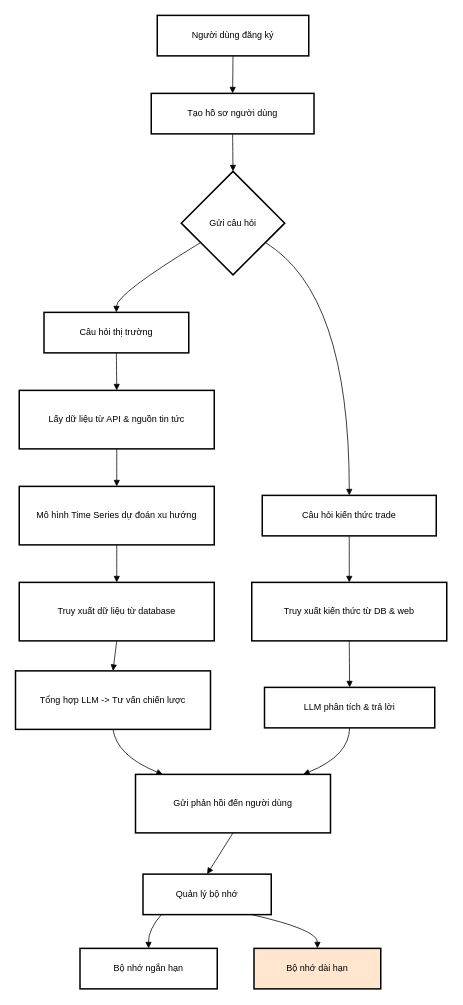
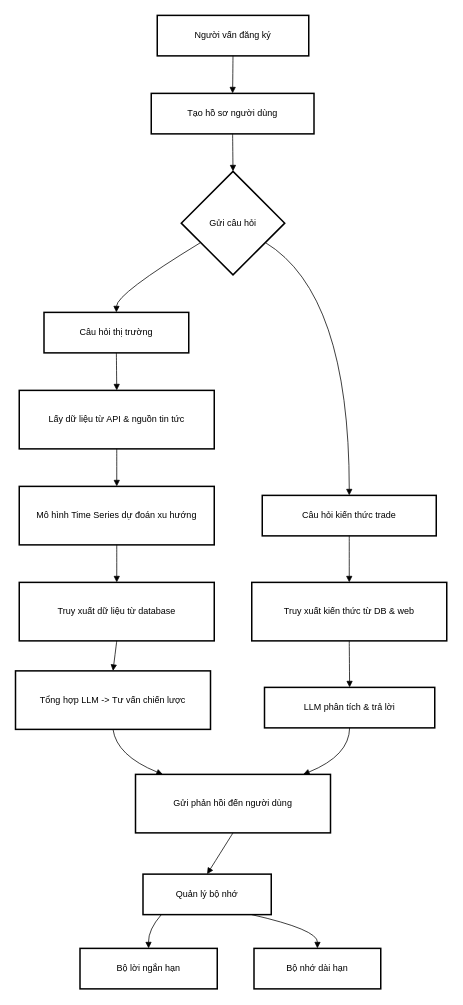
node "Người dùng đăng ký": label "Người dùng đăng ký" -> "Người vấn đăng ký"
node "Bộ nhớ ngắn hạn": label "Bộ nhớ ngắn hạn" -> "Bộ lời ngắn hạn"
node "Bộ nhớ dài hạn": fillcolor #ffe6cc -> #ffffff
